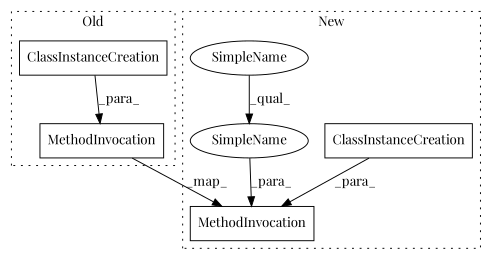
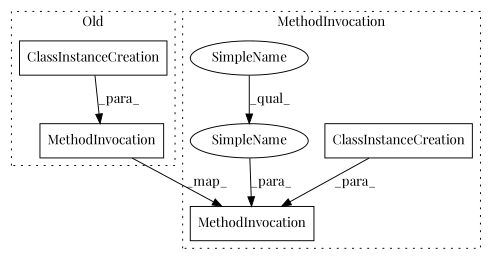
cluster "New": label "New" -> "MethodInvocation"
